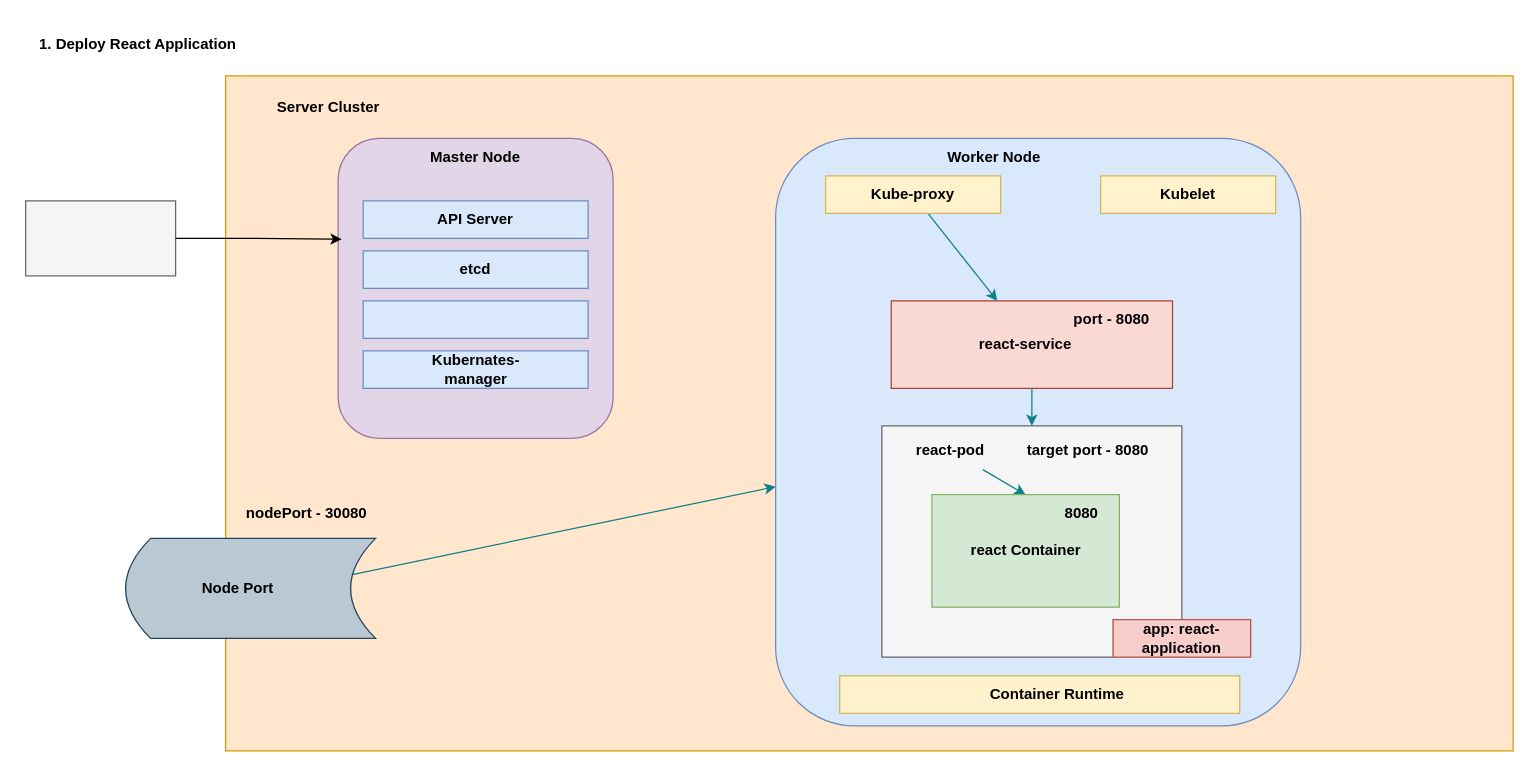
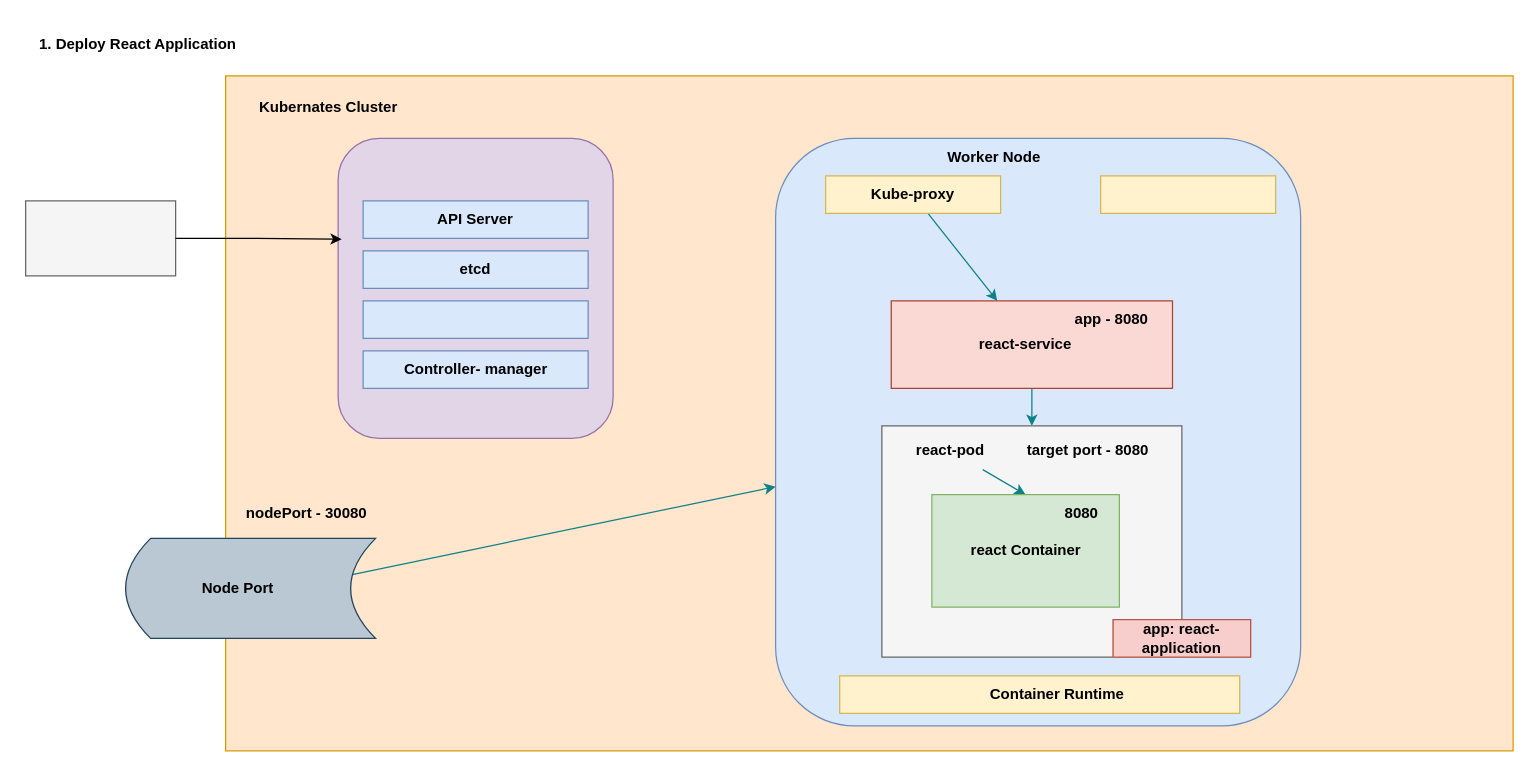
node "Server Cluster": label "Server Cluster" -> "Kubernates Cluster"
node "Master Node": removed
node "Kubelet": removed
node "port - 8080": label "port - 8080" -> "app - 8080"
node "Kubernates- manager": label "Kubernates- manager" -> "Controller- manager"
